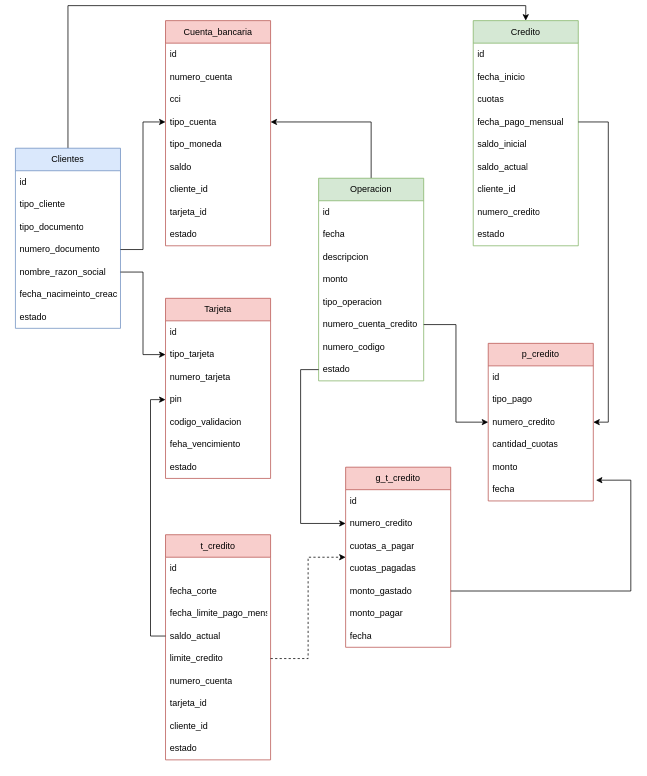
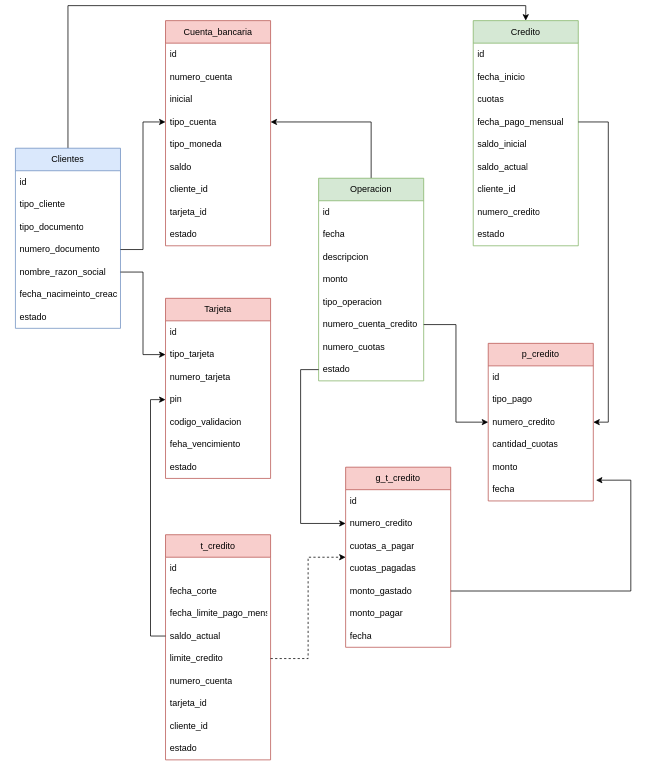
node "cci": label "cci" -> "inicial"
node "numero_codigo": label "numero_codigo" -> "numero_cuotas"
